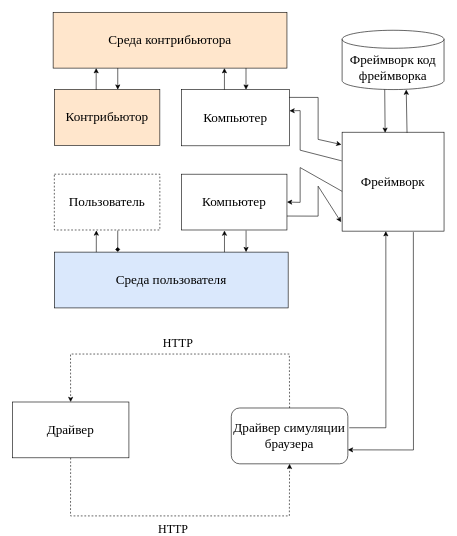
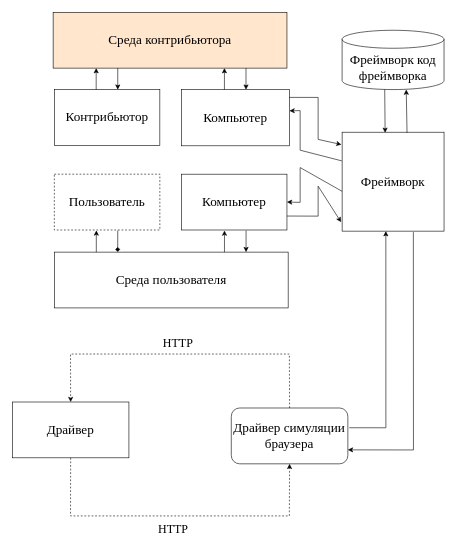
node "Контрибьютор": fillcolor #ffe6cc -> #ffffff
node "Среда пользователя": fillcolor #dae8fc -> #ffffff
